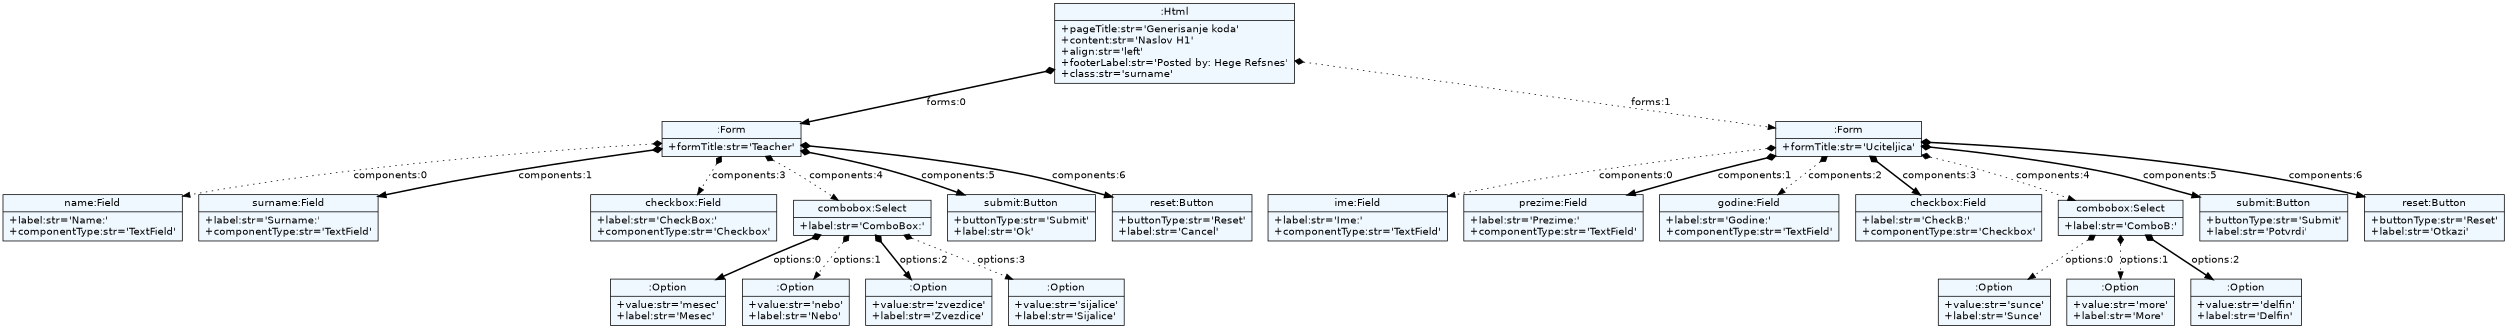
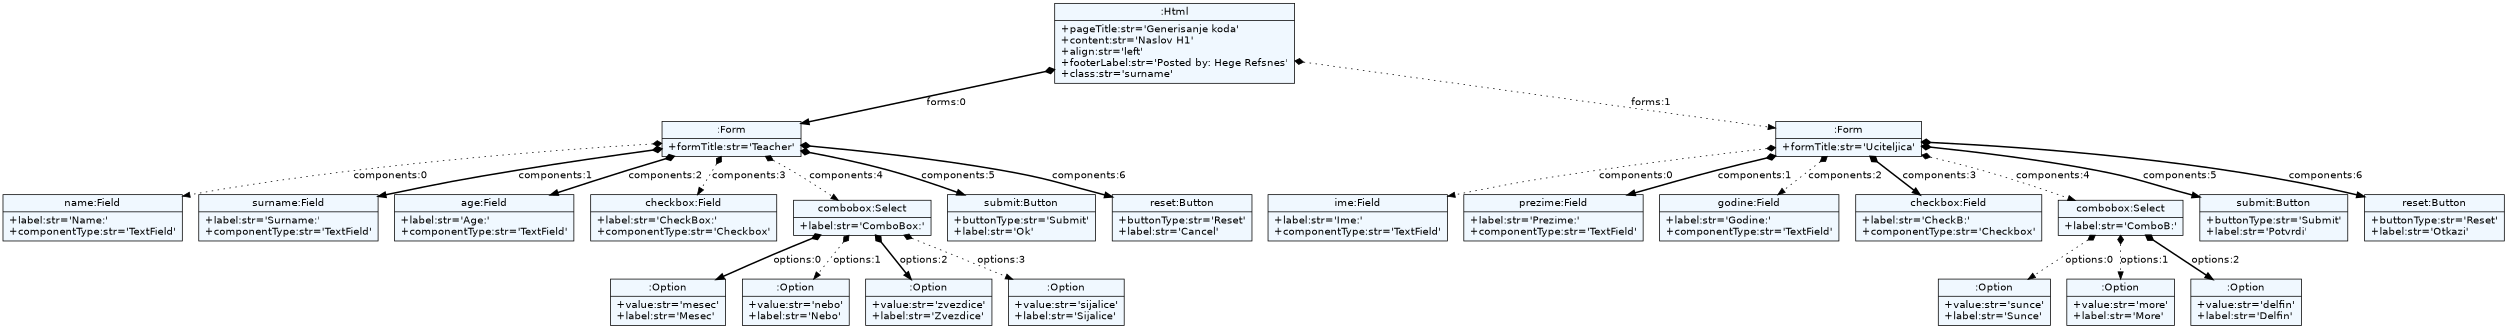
node "age:Field": added
